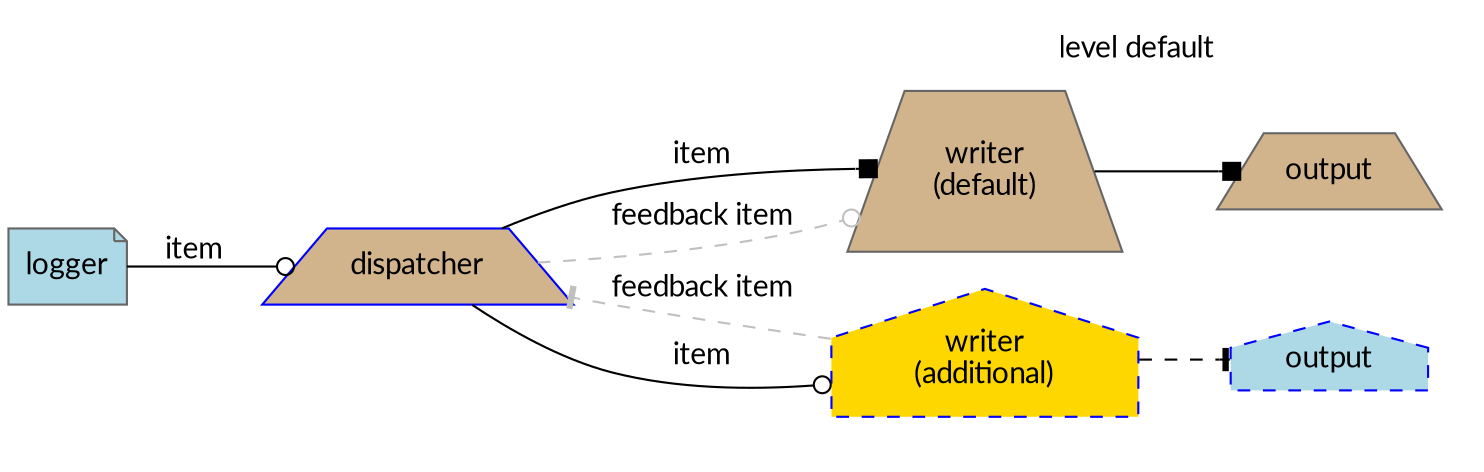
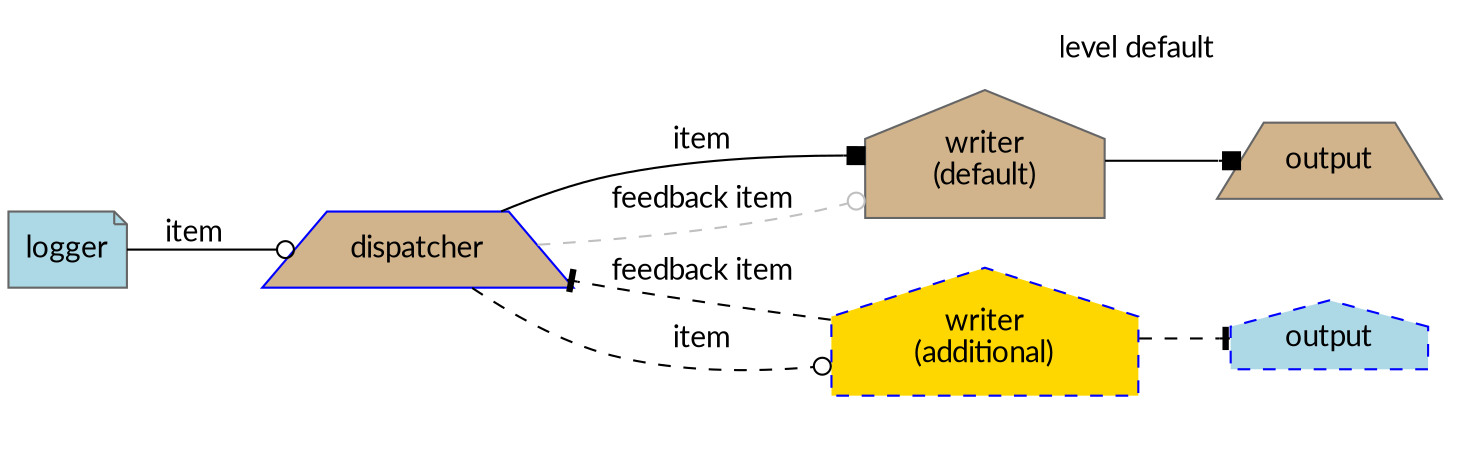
node "writer (default)": shape trapezium -> house
edge "writer (additional)" -> "dispatcher": color gray -> black
edge "dispatcher" -> "writer (additional)": style solid -> dashed
